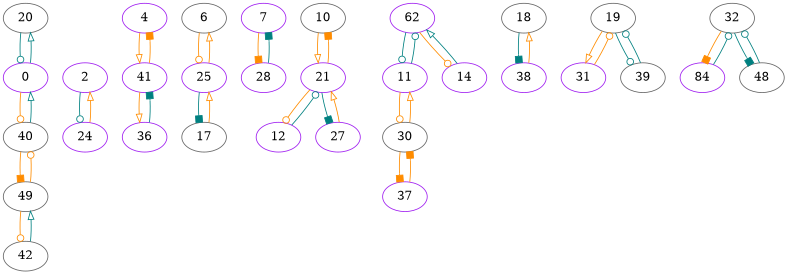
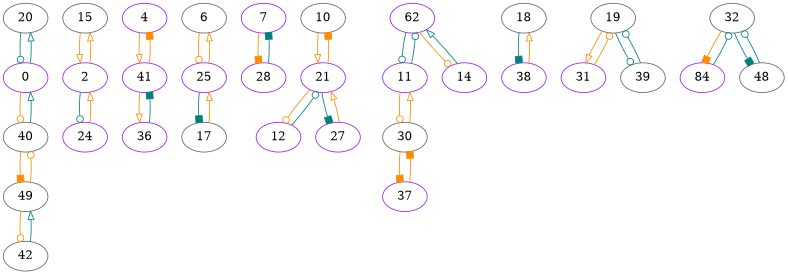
node "15": added
